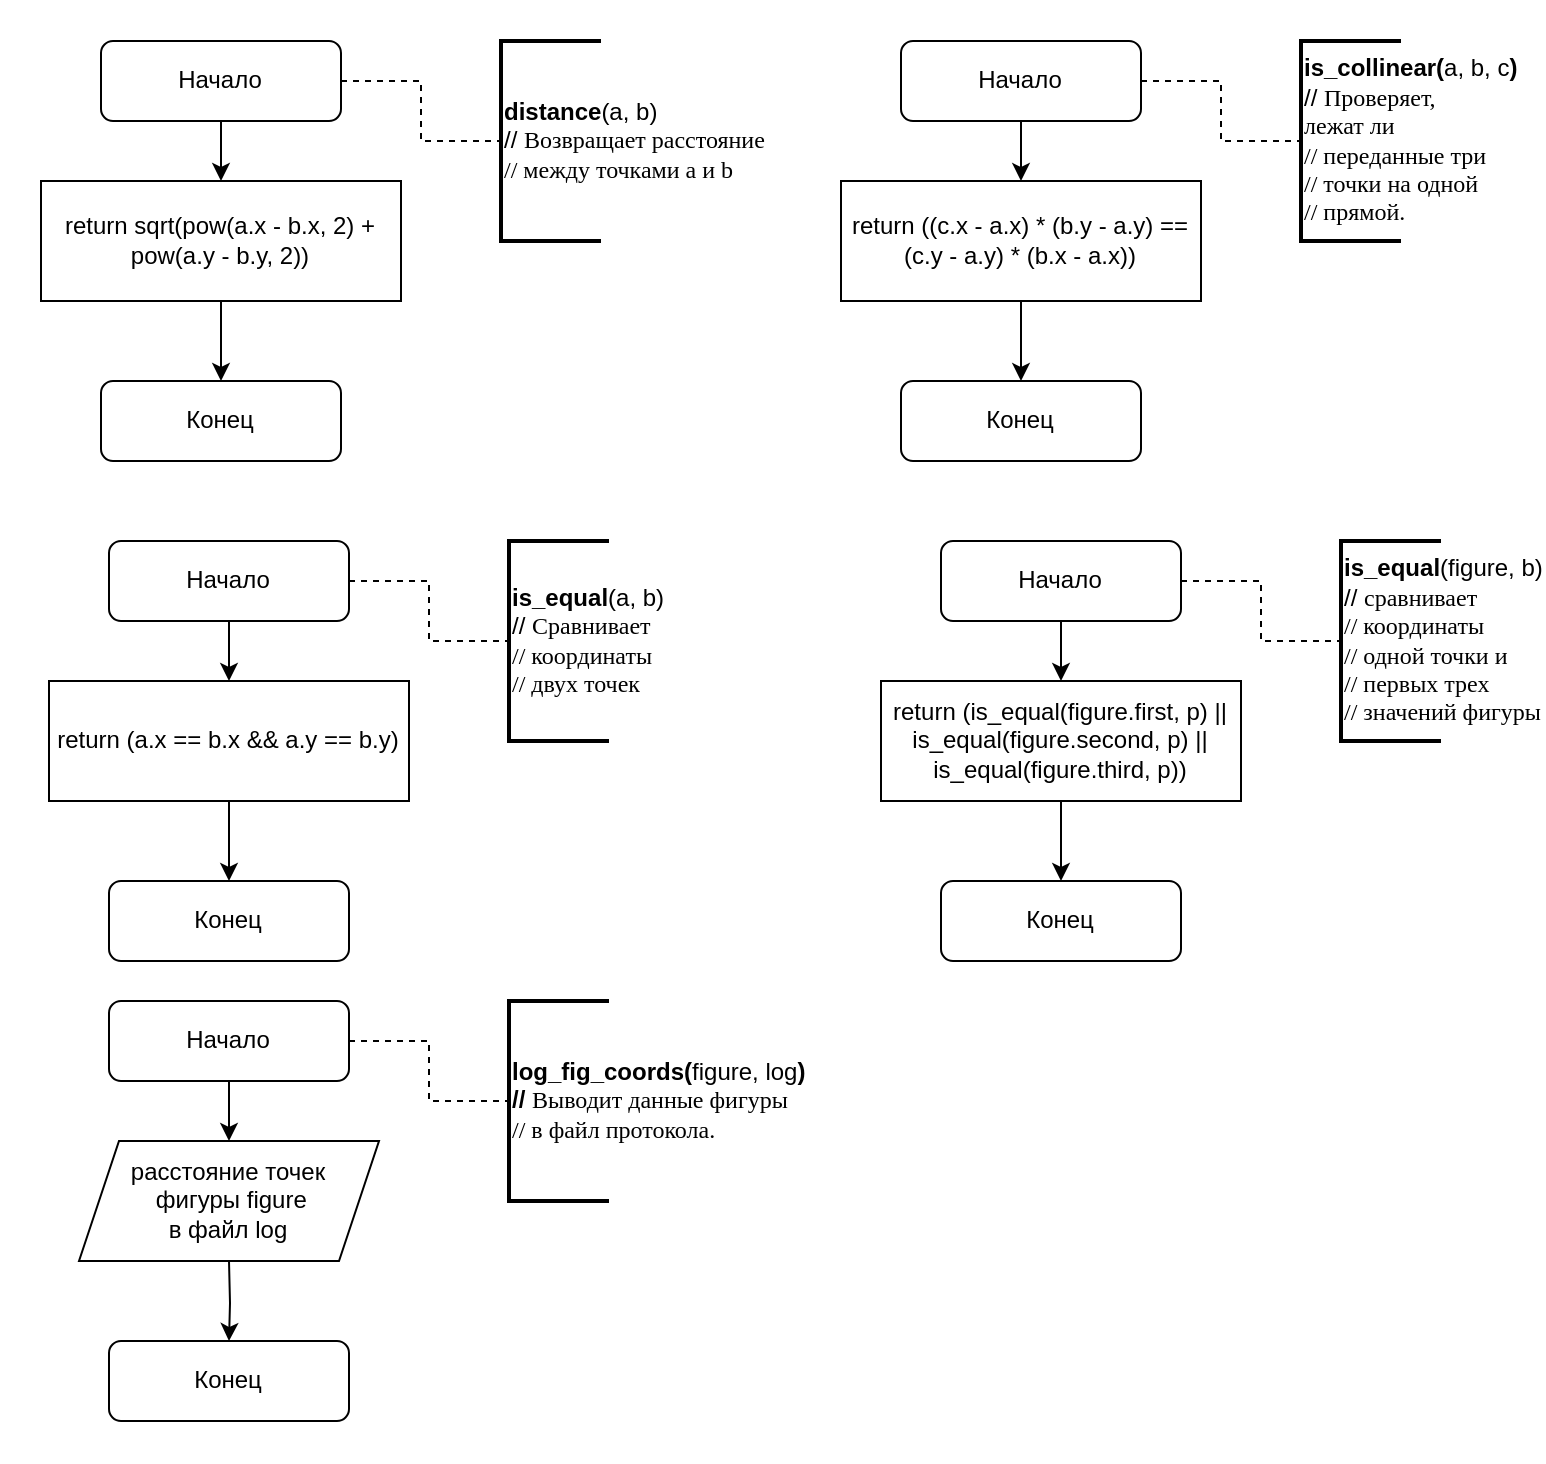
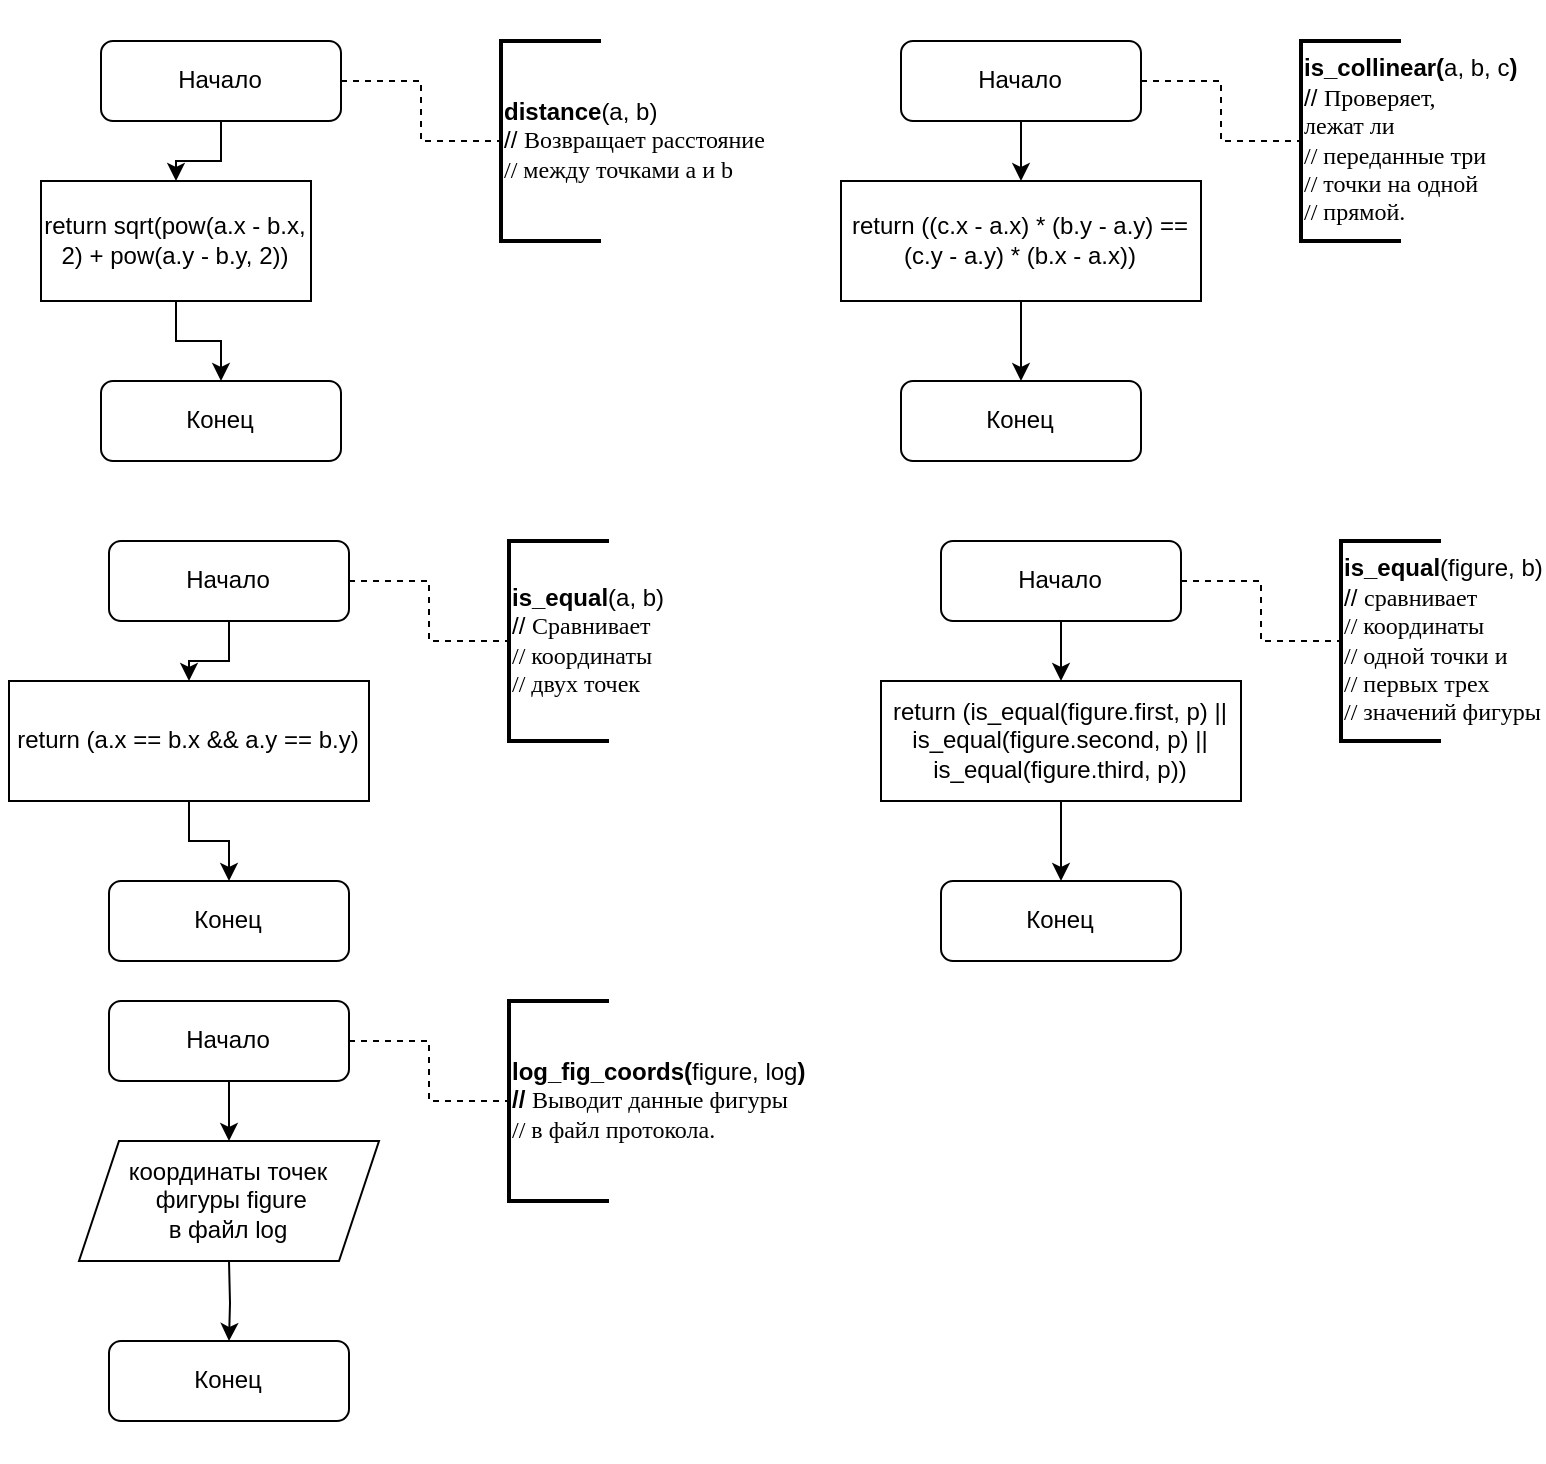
node "return sqrt(pow(a.x - b.x, 2) + pow(a.y - b.y, 2))": size 360x120 -> 270x120
node "return (a.x == b.x && a.y == b.y)": moved (229, 741) -> (189, 741)
node "расстояние точек фигуры figure в файл log": label "расстояние точек фигуры figure в файл log" -> "координаты точек фигуры figure в файл log"
